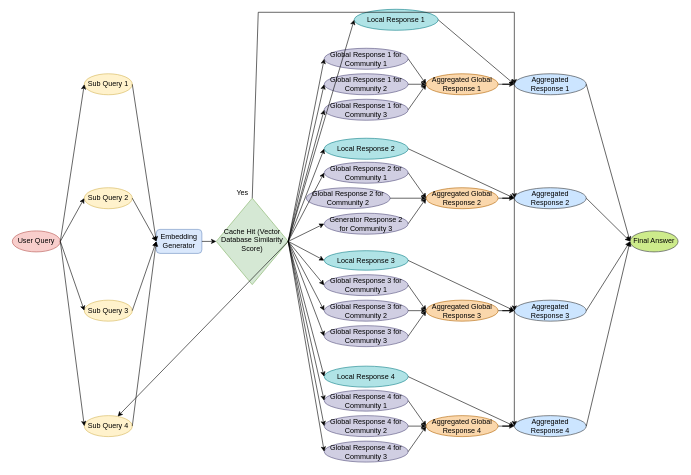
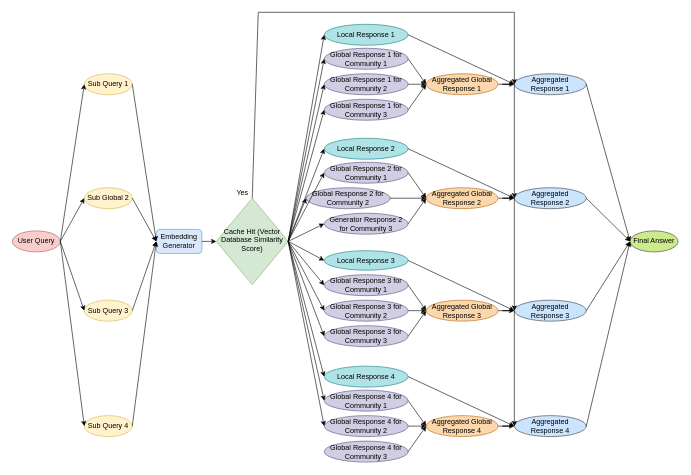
node "Local Response 1": moved (396, 20) -> (366, 35)
node "Sub Query 2": label "Sub Query 2" -> "Sub Global 2"
edge "Cache Hit (Vector Database Similarity Score)" -> "Sub Query 4": now "Cache Hit (Vector Database Similarity Score)" -> "Global Response 2 for Community 2"
edge "Cache Hit (Vector Database Similarity Score)" -> "Global Response 4 for Community 3": removed
